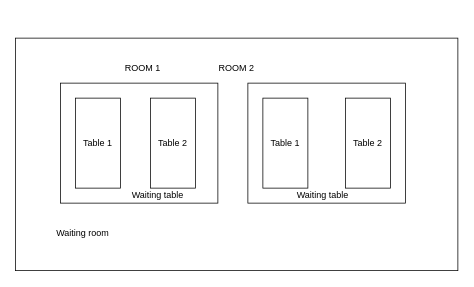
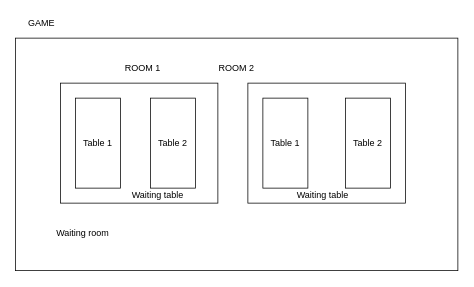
node "GAME": added
